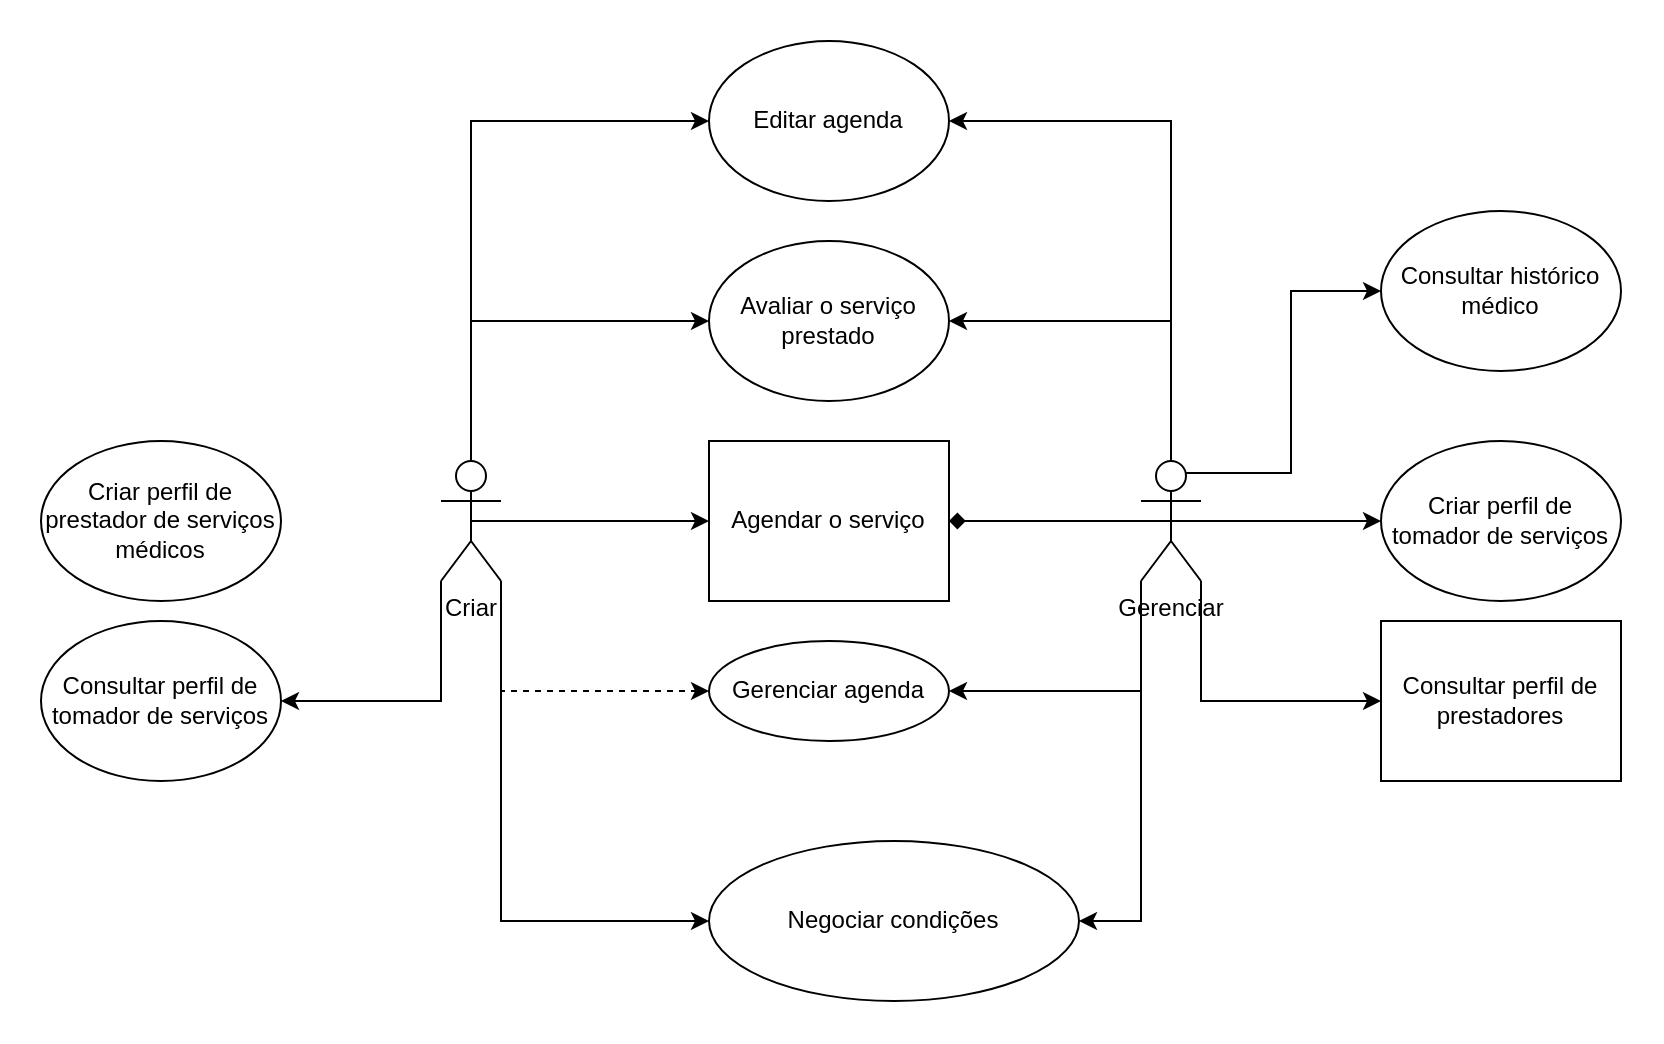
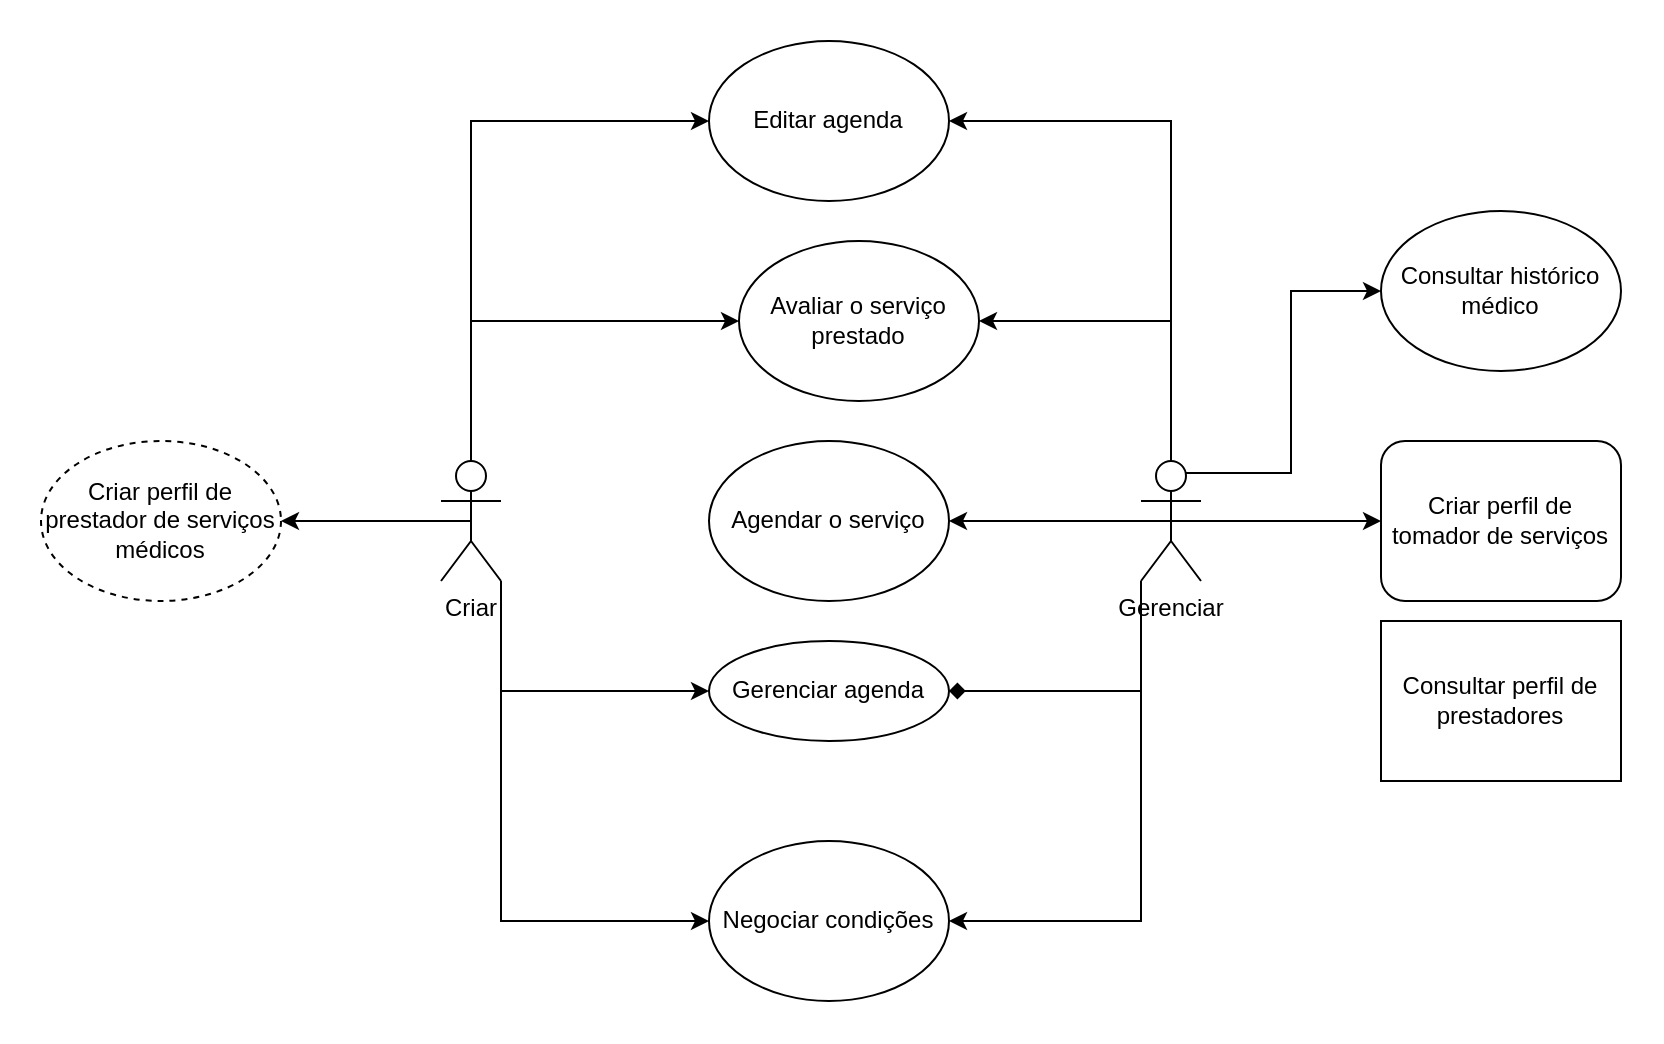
node "Avaliar o serviço prestado": moved (829, 321) -> (859, 321)
node "Criar perfil de prestador de serviços médicos": style solid -> dashed
edge "Criar" -> "Criar perfil de prestador de serviços médicos": added
edge "Criar" -> "Agendar o serviço": removed
node "Agendar o serviço": shape rectangle -> ellipse
edge "Gerenciar" -> "Agendar o serviço": arrowhead diamond -> classic
node "Criar perfil de tomador de serviços": shape ellipse -> rounded rectangle
edge "Criar" -> "Gerenciar agenda": style dashed -> solid
edge "Gerenciar" -> "Gerenciar agenda": arrowhead classic -> diamond
node "Consultar perfil de tomador de serviços": removed
edge "Criar" -> "Consultar perfil de tomador de serviços": removed
edge "Gerenciar" -> "Consultar perfil de prestadores": removed
node "Negociar condições": size 370x160 -> 240x160
